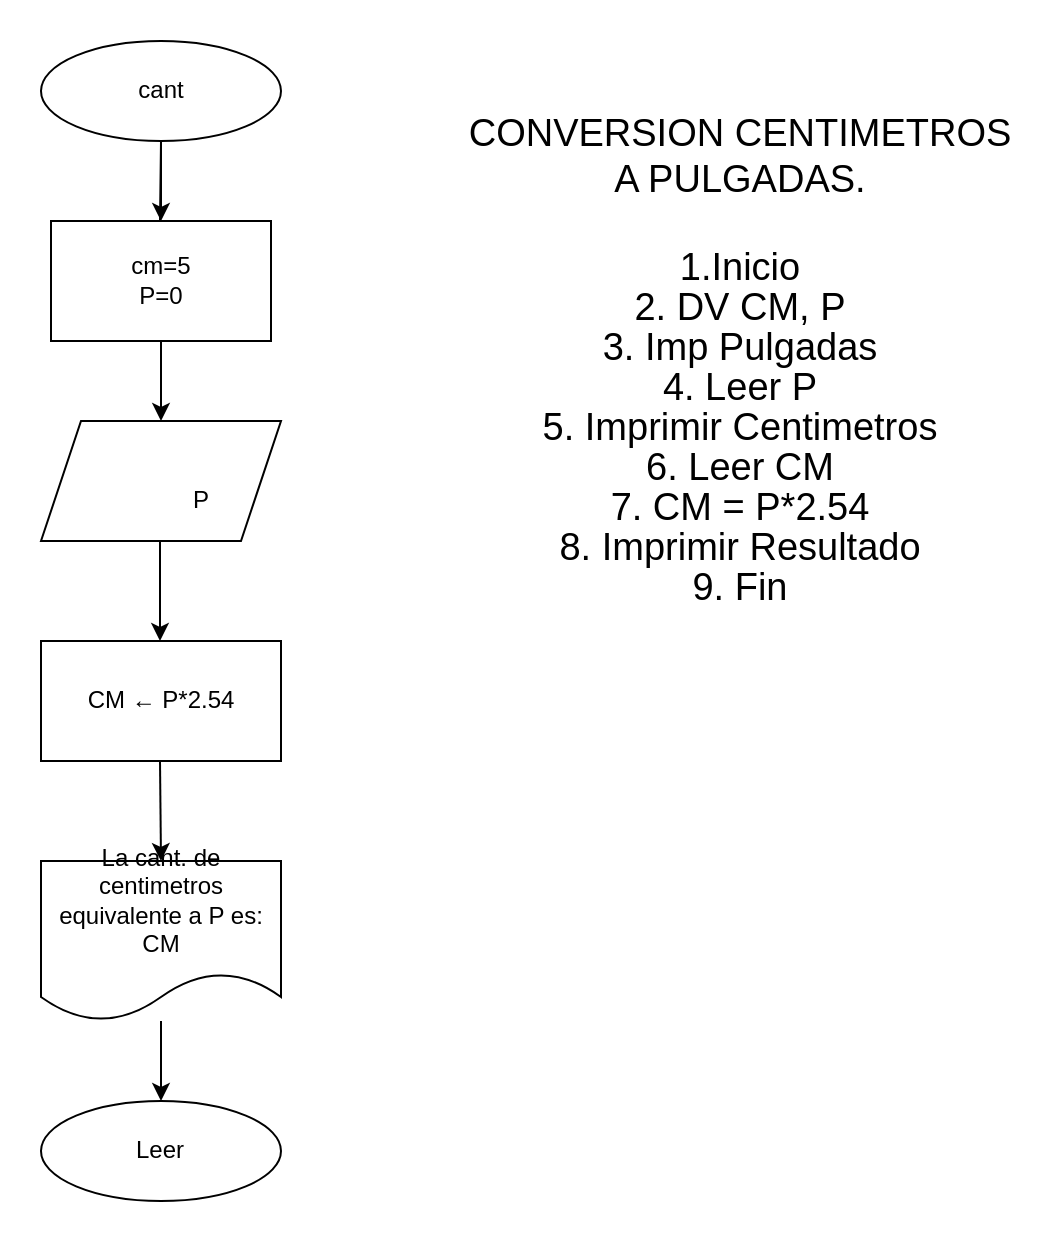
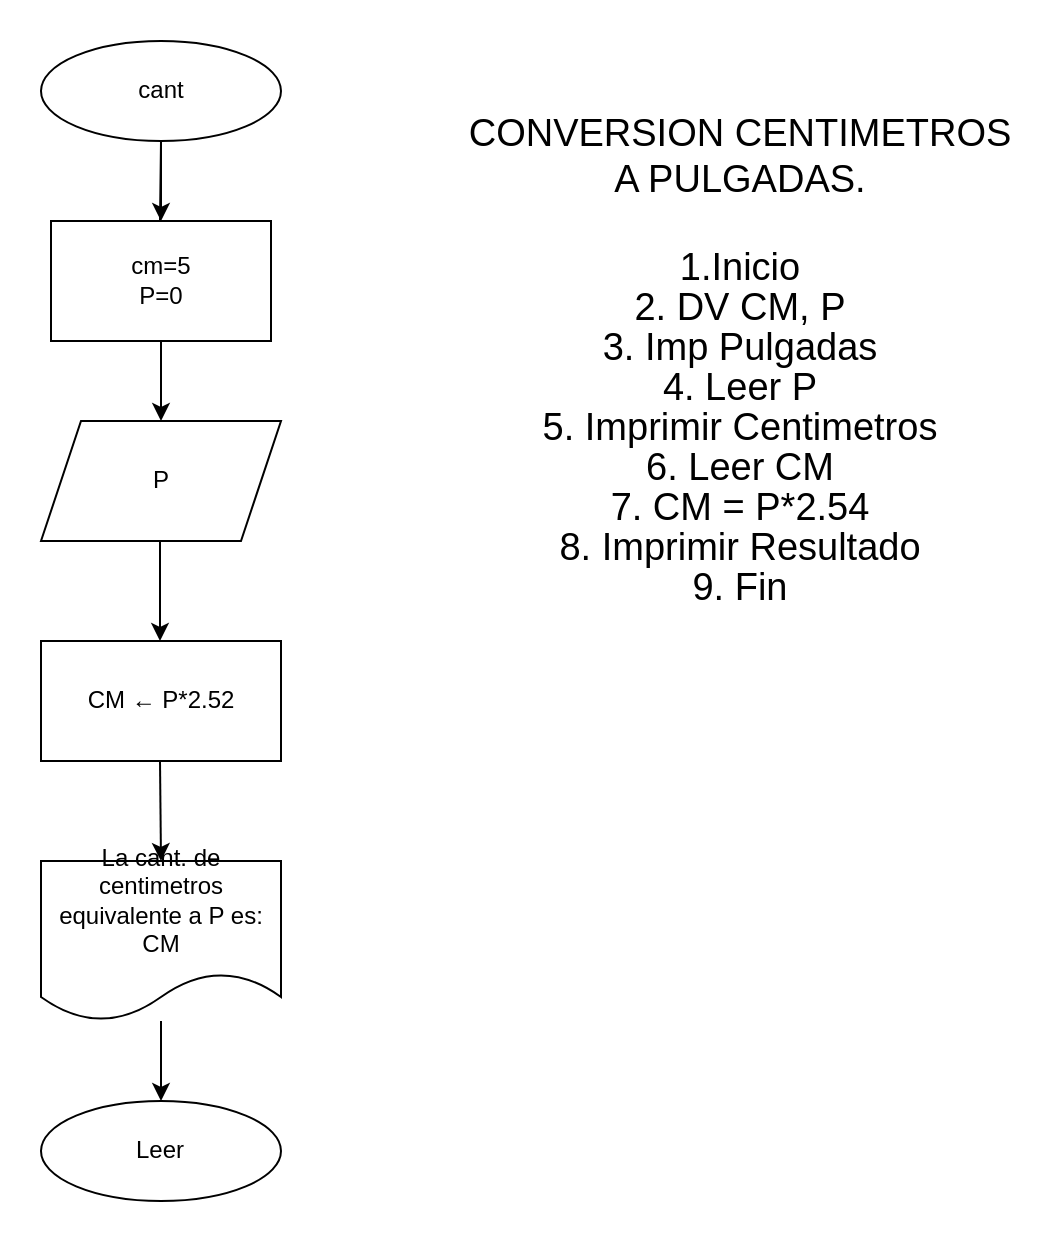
node "P": moved (201, 501) -> (161, 481)
node "CM ← P*2.54": label "CM ← P*2.54" -> "CM ← P*2.52"
